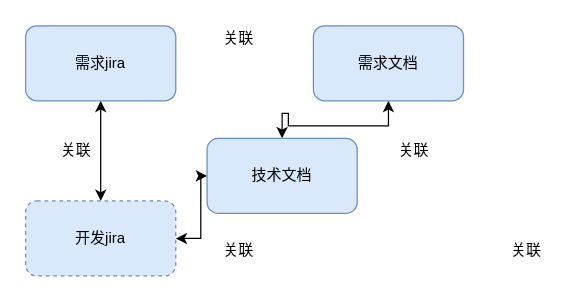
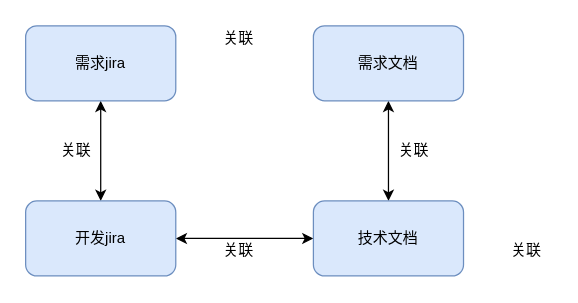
node "技术文档": moved (282, 176) -> (388, 238)
node "开发jira": style dashed -> solid
